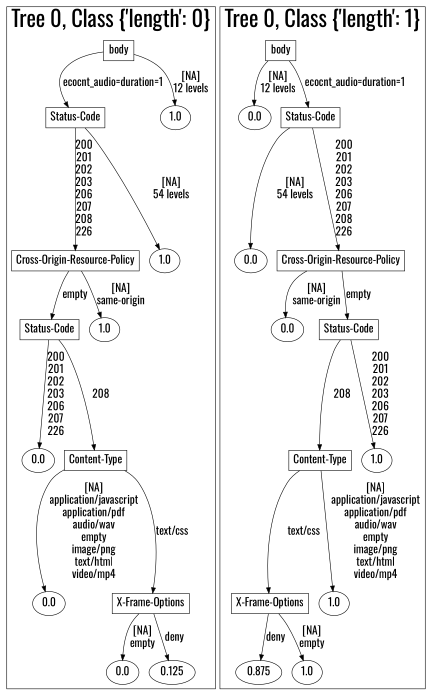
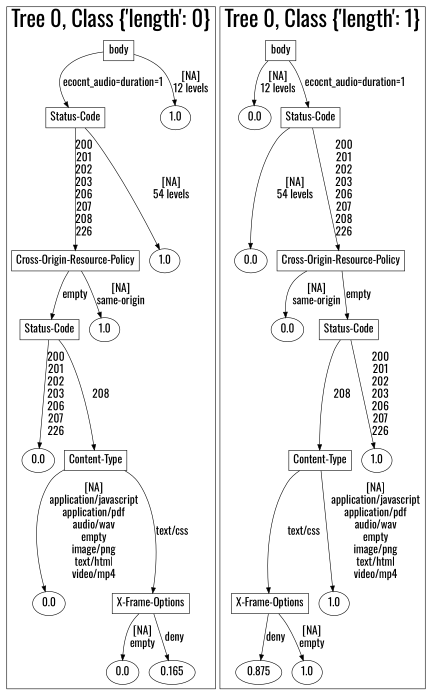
node "0.125": label "0.125" -> "0.165"
